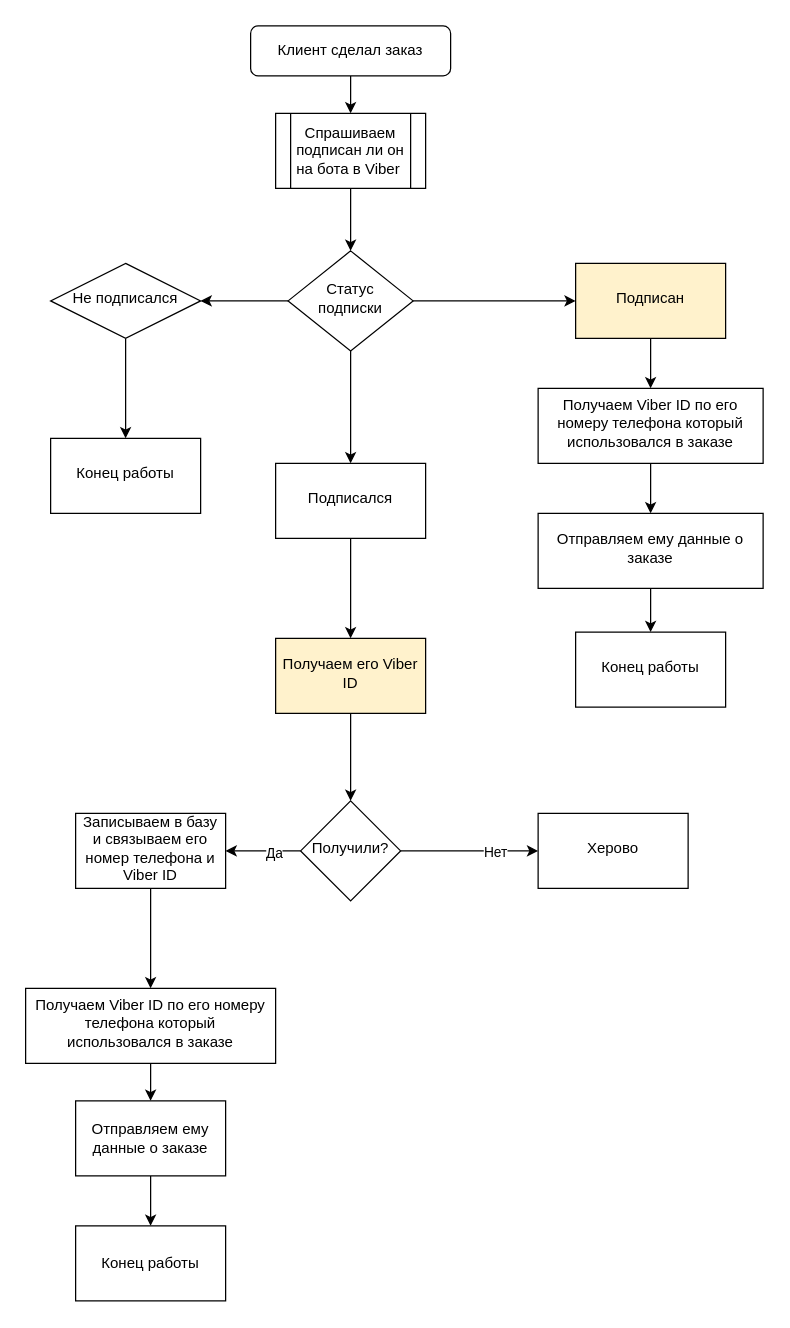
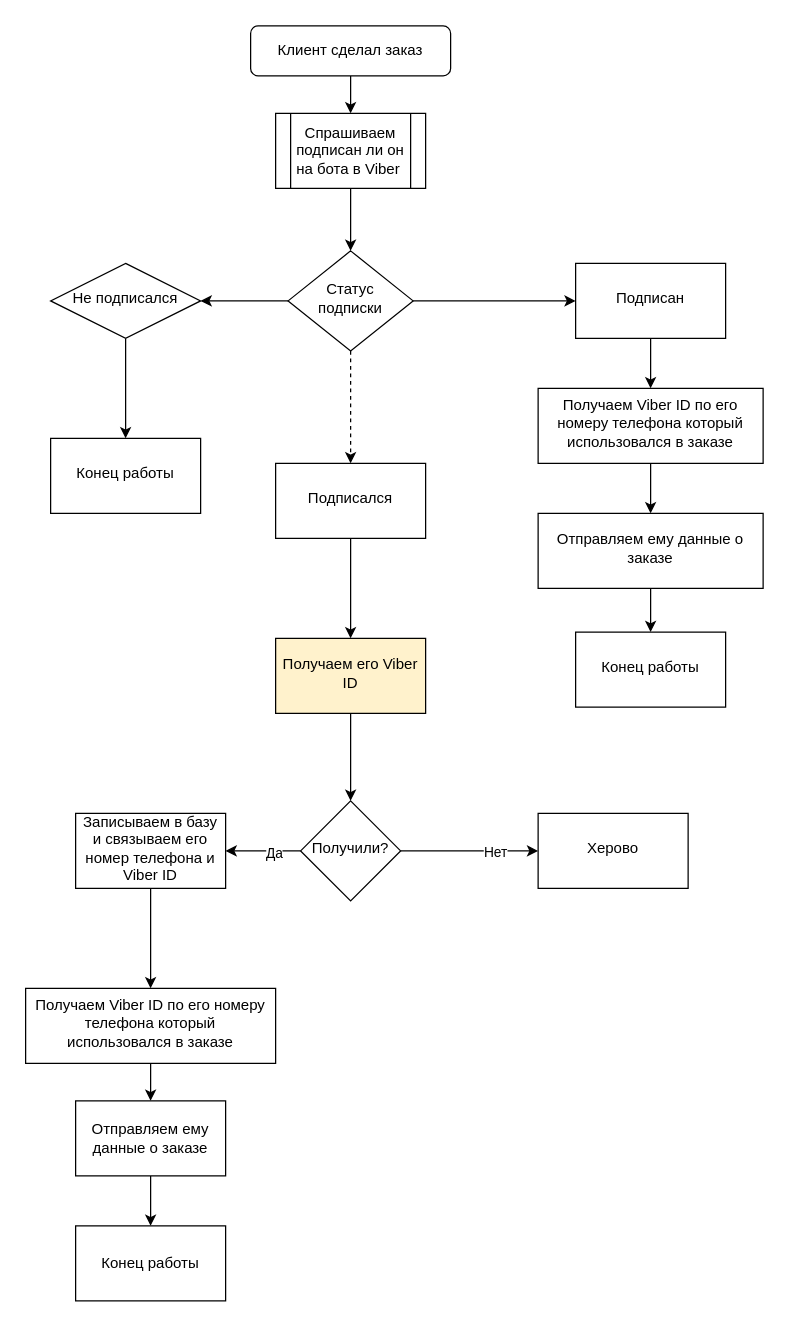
node "Подписан": fillcolor #fff2cc -> #ffffff
edge "Статус подписки" -> "Подписался": style solid -> dashed
